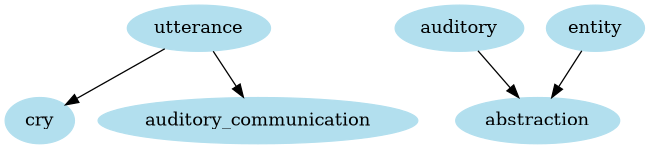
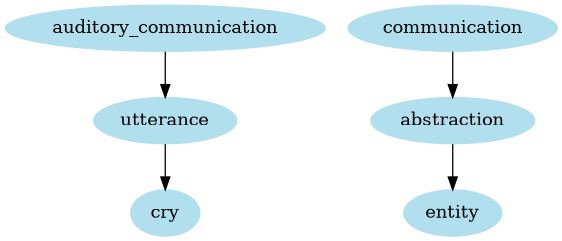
node "auditory": label "auditory" -> "communication"
edge "utterance" -> "auditory_communication": reversed
edge "entity" -> "abstraction": reversed
